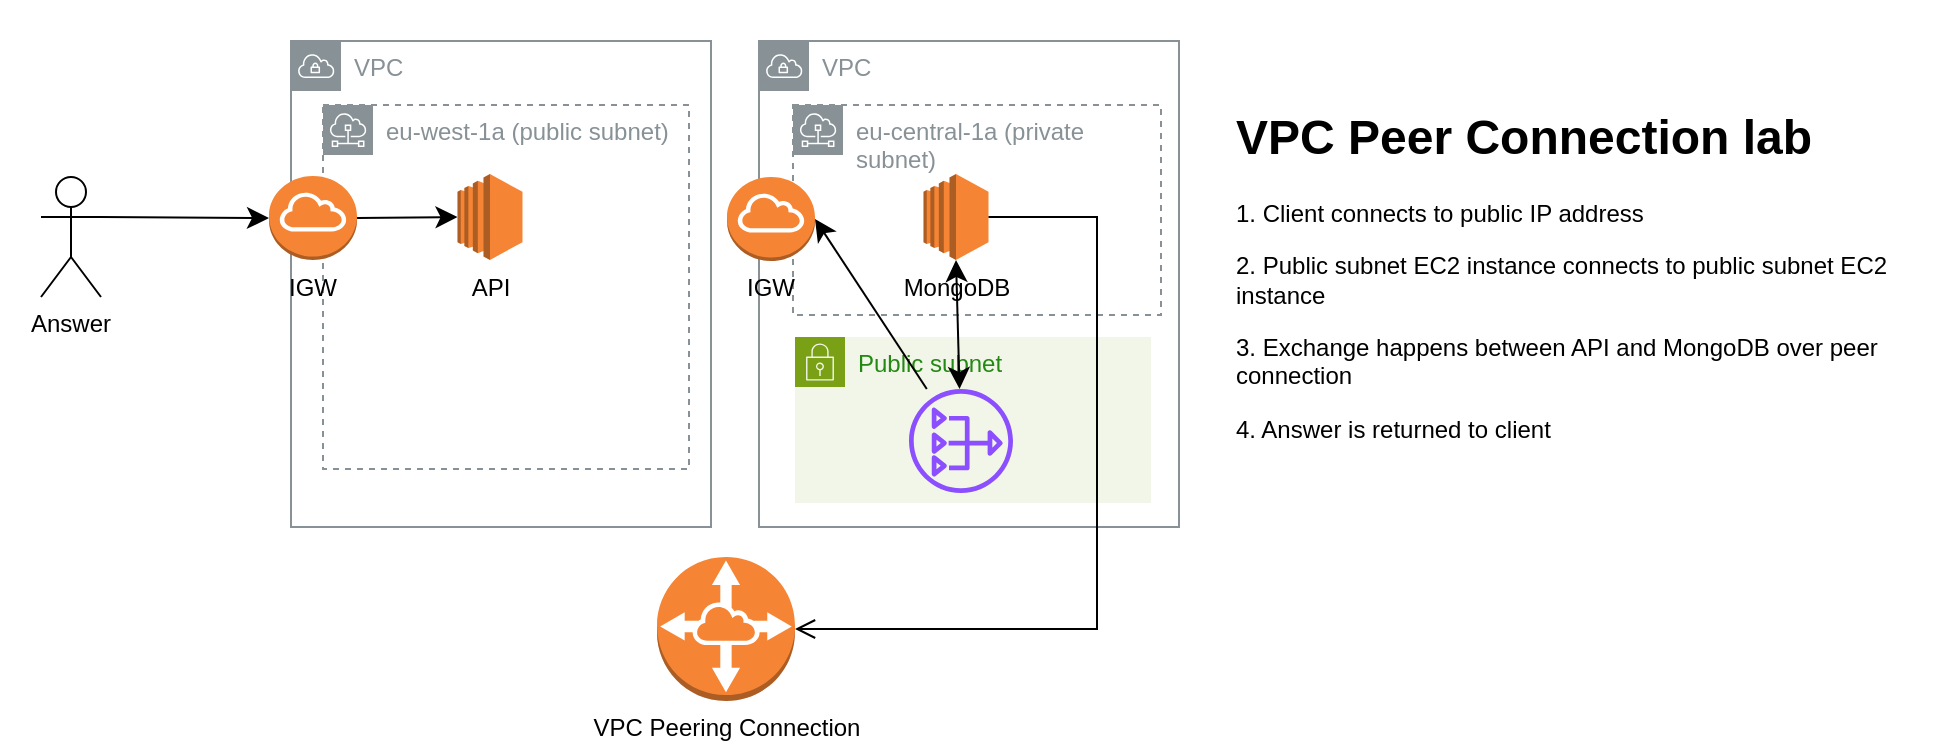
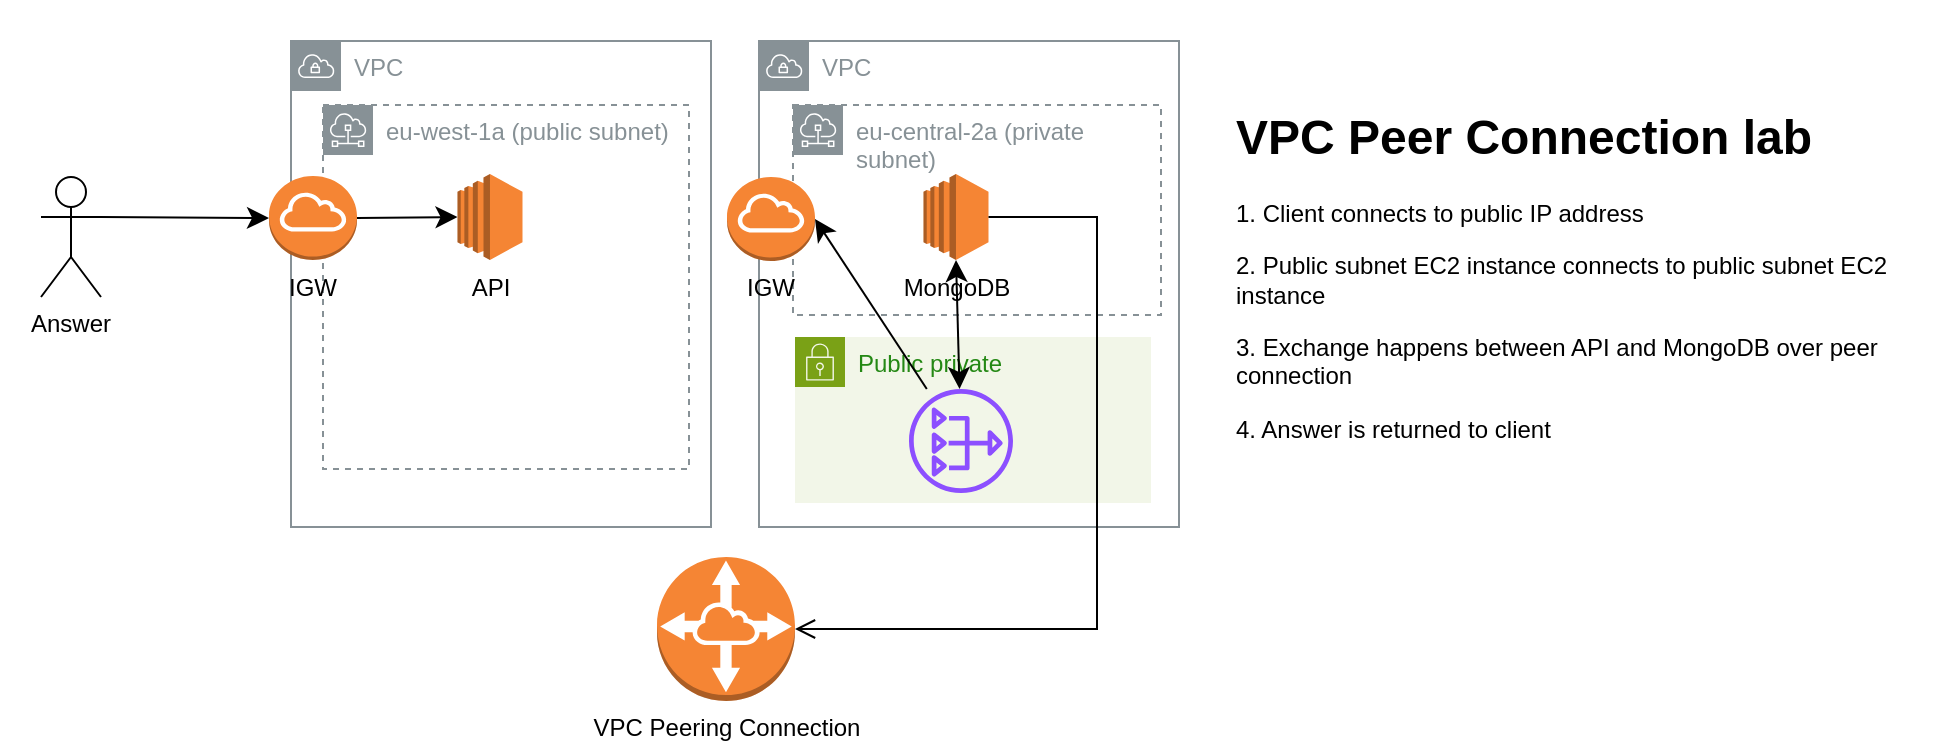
node "eu-central-1a (private subnet)": label "eu-central-1a (private subnet)" -> "eu-central-2a (private subnet)"
node "Public subnet": label "Public subnet" -> "Public private"
